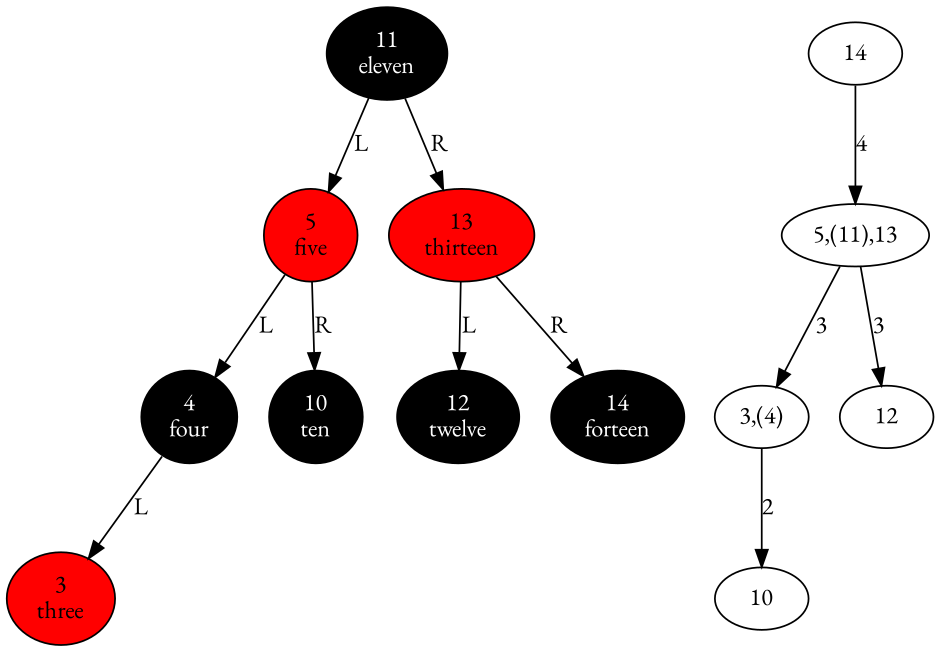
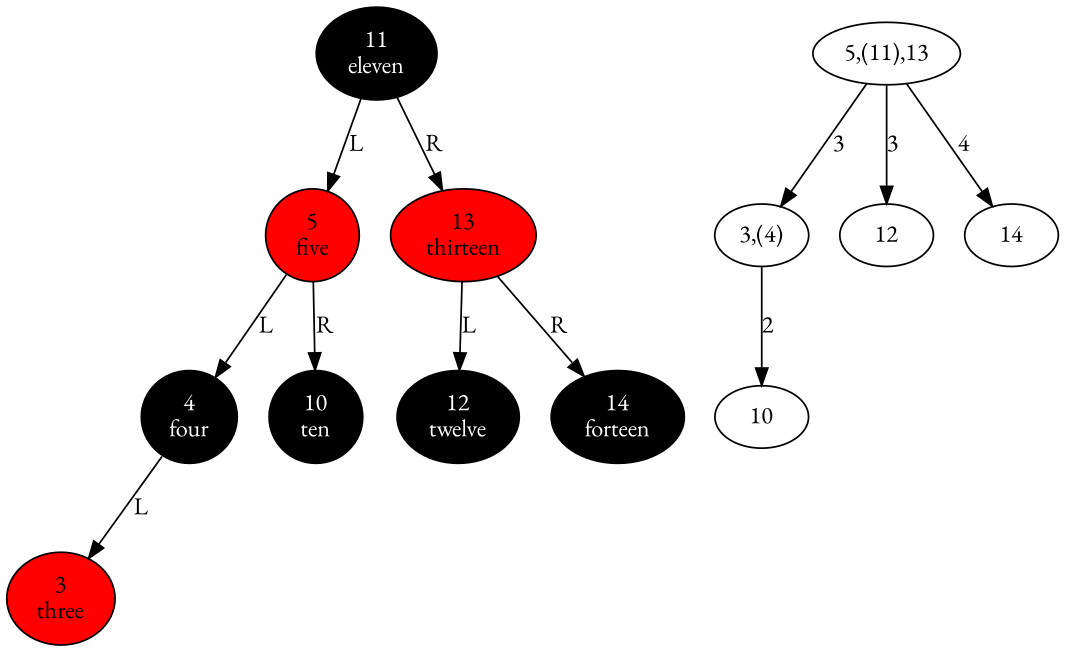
edge "14" -> "5,(11),13": reversed
